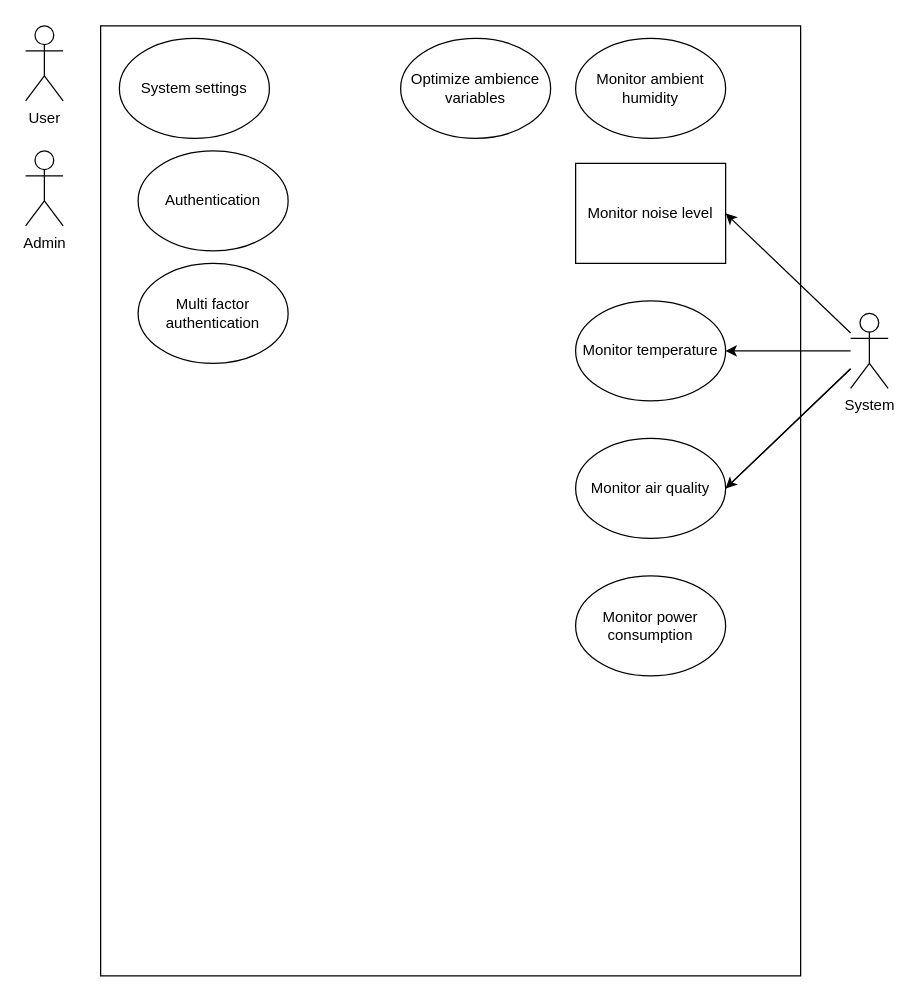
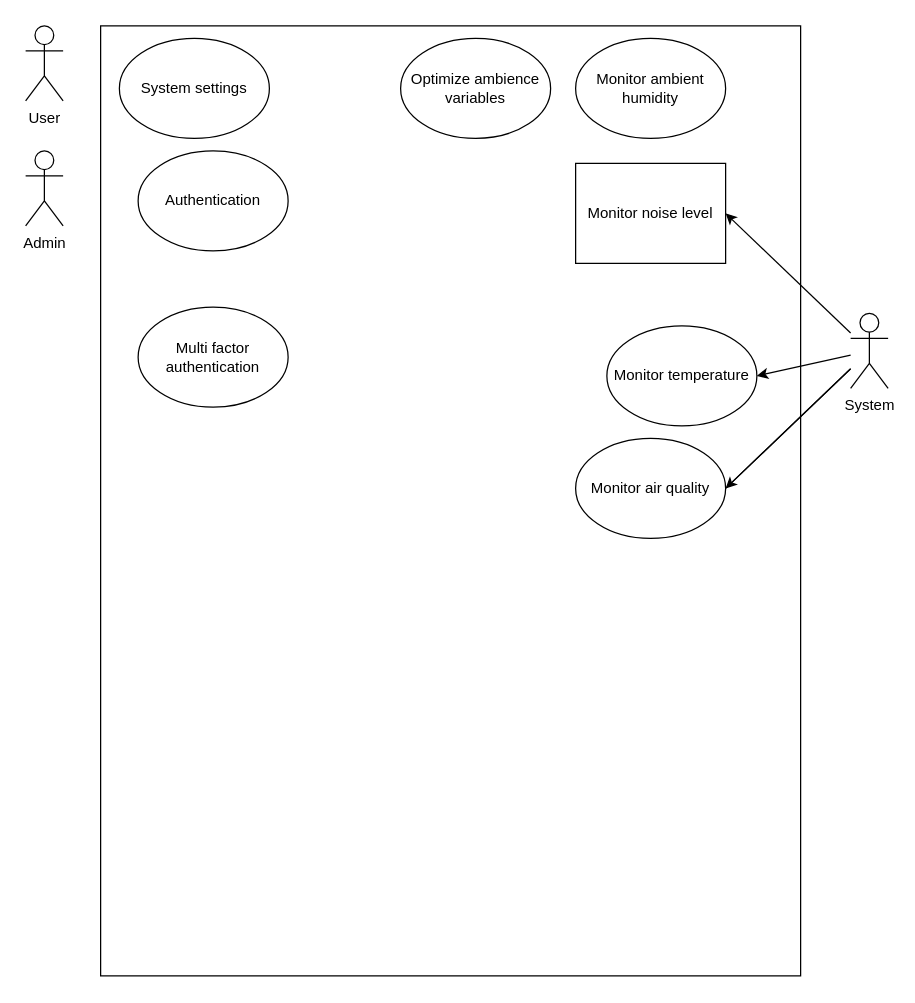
node "Multi factor authentication": moved (213, 313) -> (213, 357)
node "Monitor temperature": moved (651, 351) -> (682, 376)
node "Monitor power consumption": removed
